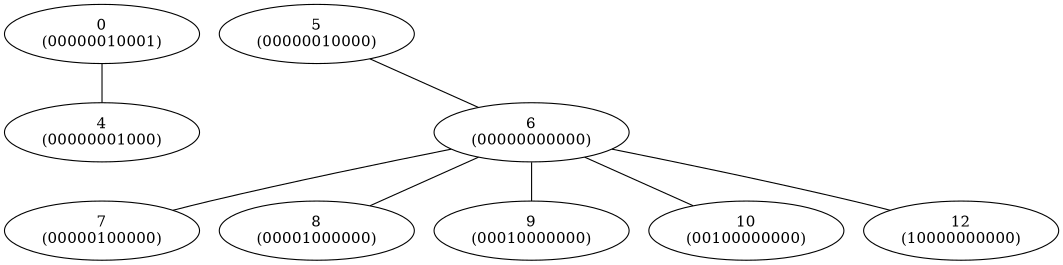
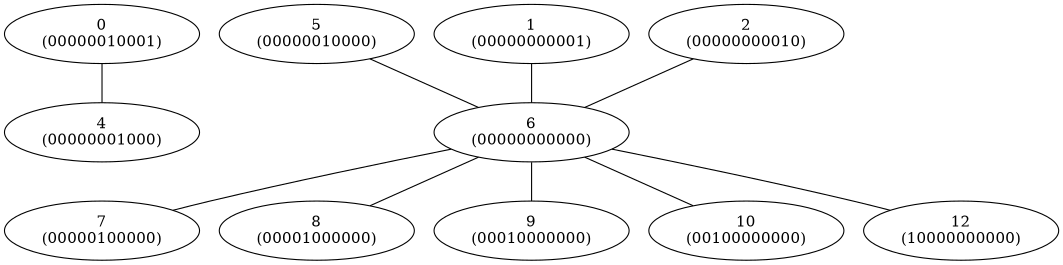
node "1 (00000000001)": added
node "2 (00000000010)": added
